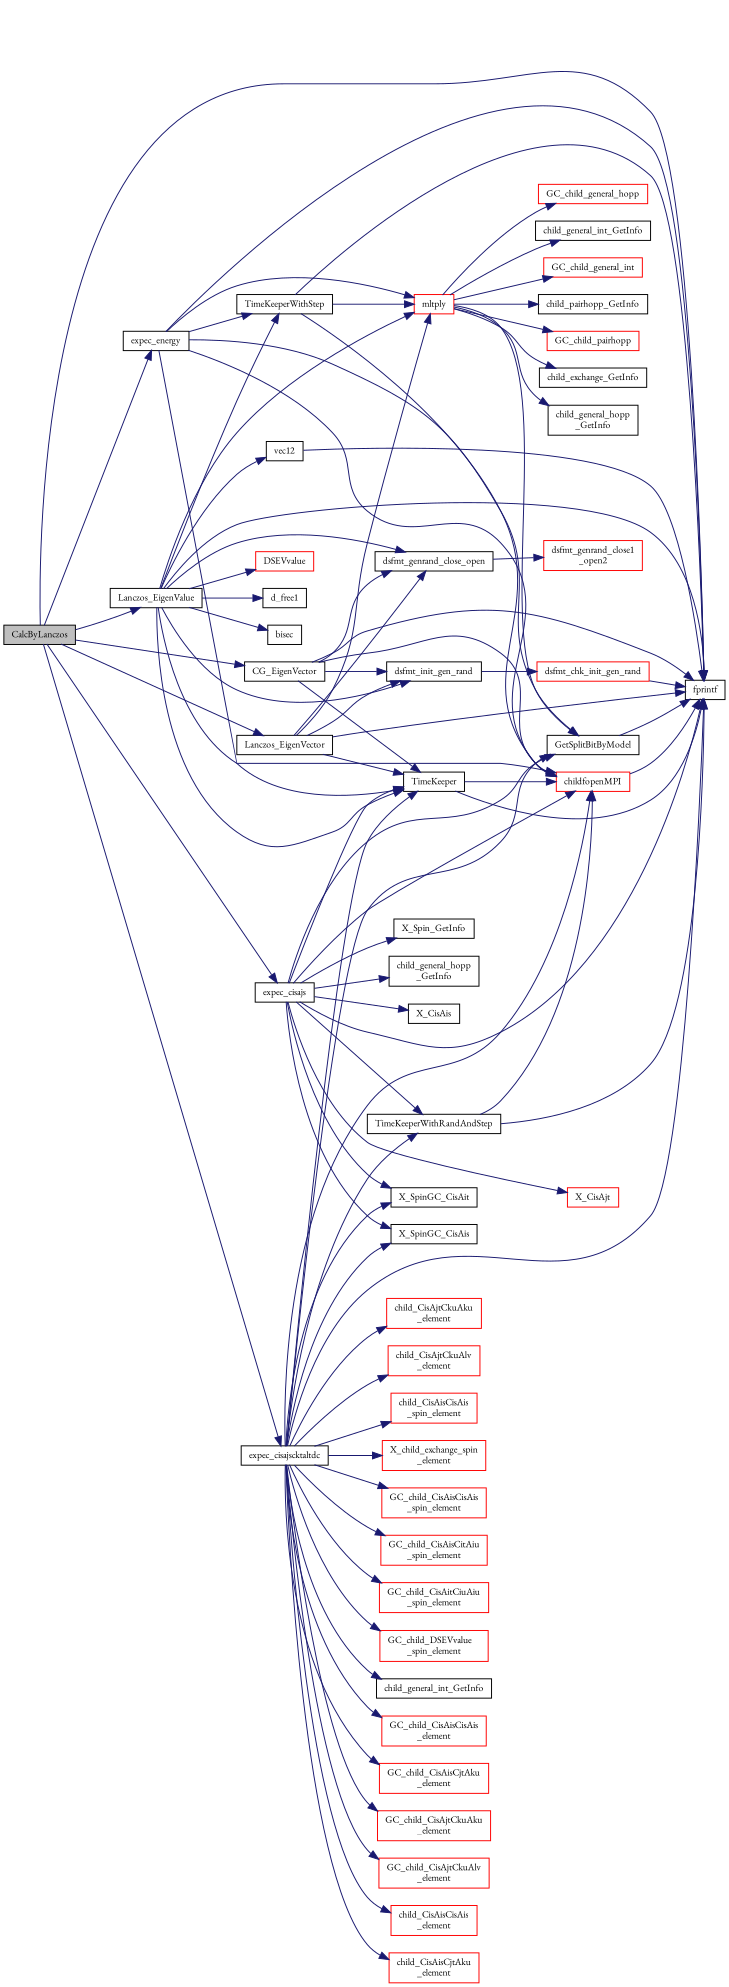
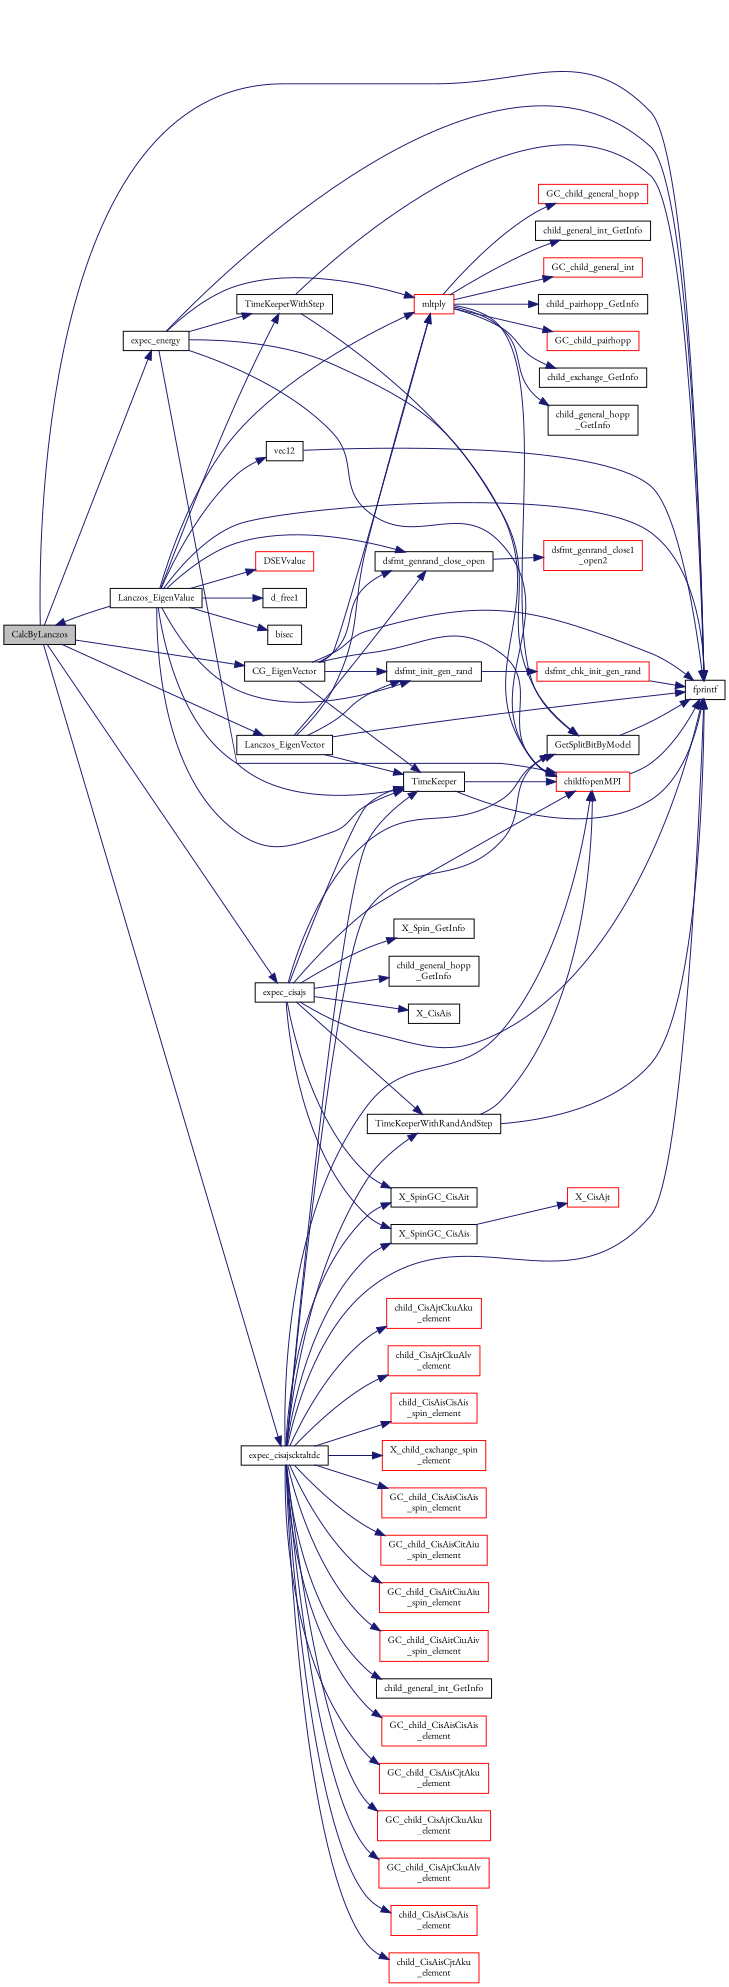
edge "TimeKeeperWithStep" -> "mltply": now "CG_EigenVector" -> "mltply"
edge "CalcByLanczos" -> "Lanczos_EigenValue": reversed
edge "expec_cisajs" -> "X_CisAjt": now "X_SpinGC_CisAis" -> "X_CisAjt"
node "GC_child_DSEVvalue _spin_element": label "GC_child_DSEVvalue _spin_element" -> "GC_child_CisAitCiuAiv _spin_element"
